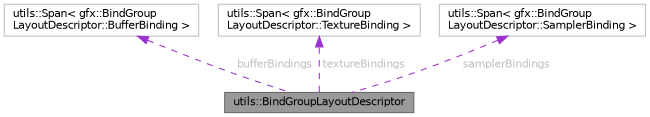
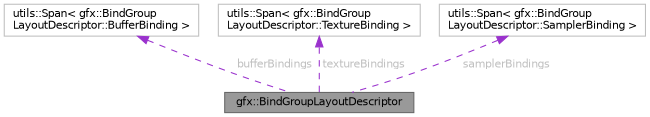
node "utils::BindGroupLayoutDescriptor": label "utils::BindGroupLayoutDescriptor" -> "gfx::BindGroupLayoutDescriptor"
